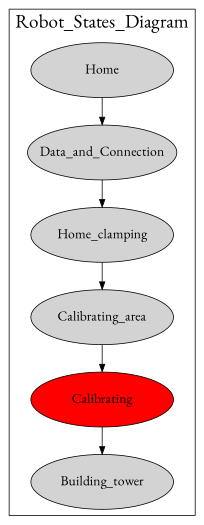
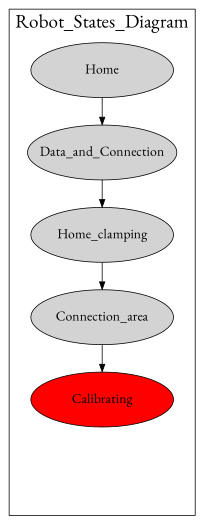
node "Calibrating_area": label "Calibrating_area" -> "Connection_area"
node "Building_tower": removed
